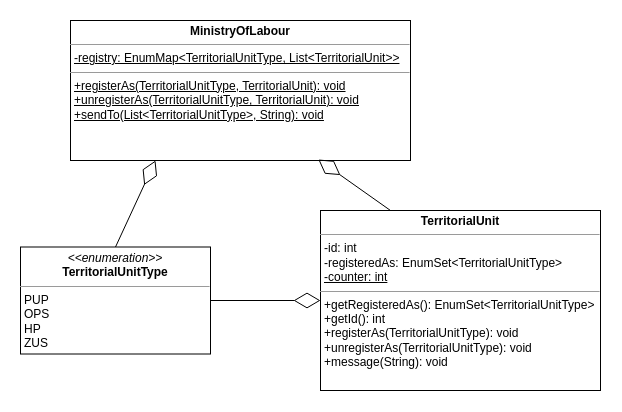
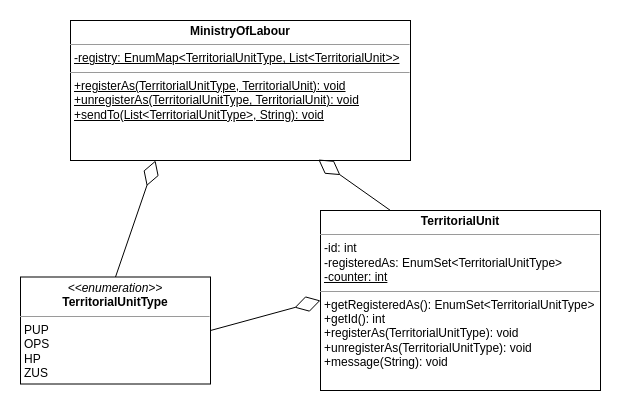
node "<<enumeration>> TerritorialUnitType PUP OPS HP ZUS": moved (116, 301) -> (116, 331)
